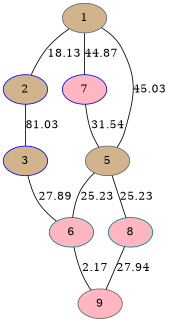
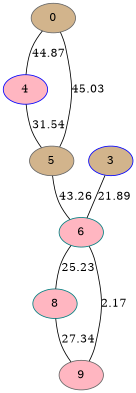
node "1": label "1" -> "0"
node "2": removed
node "7": label "7" -> "4"
edge "3" -- "6": label "27.89" -> "21.89"
edge "5" -- "6": label "25.23" -> "43.26"
edge "5" -- "8": now "6" -- "8"
edge "8" -- "9": label "27.94" -> "27.34"
